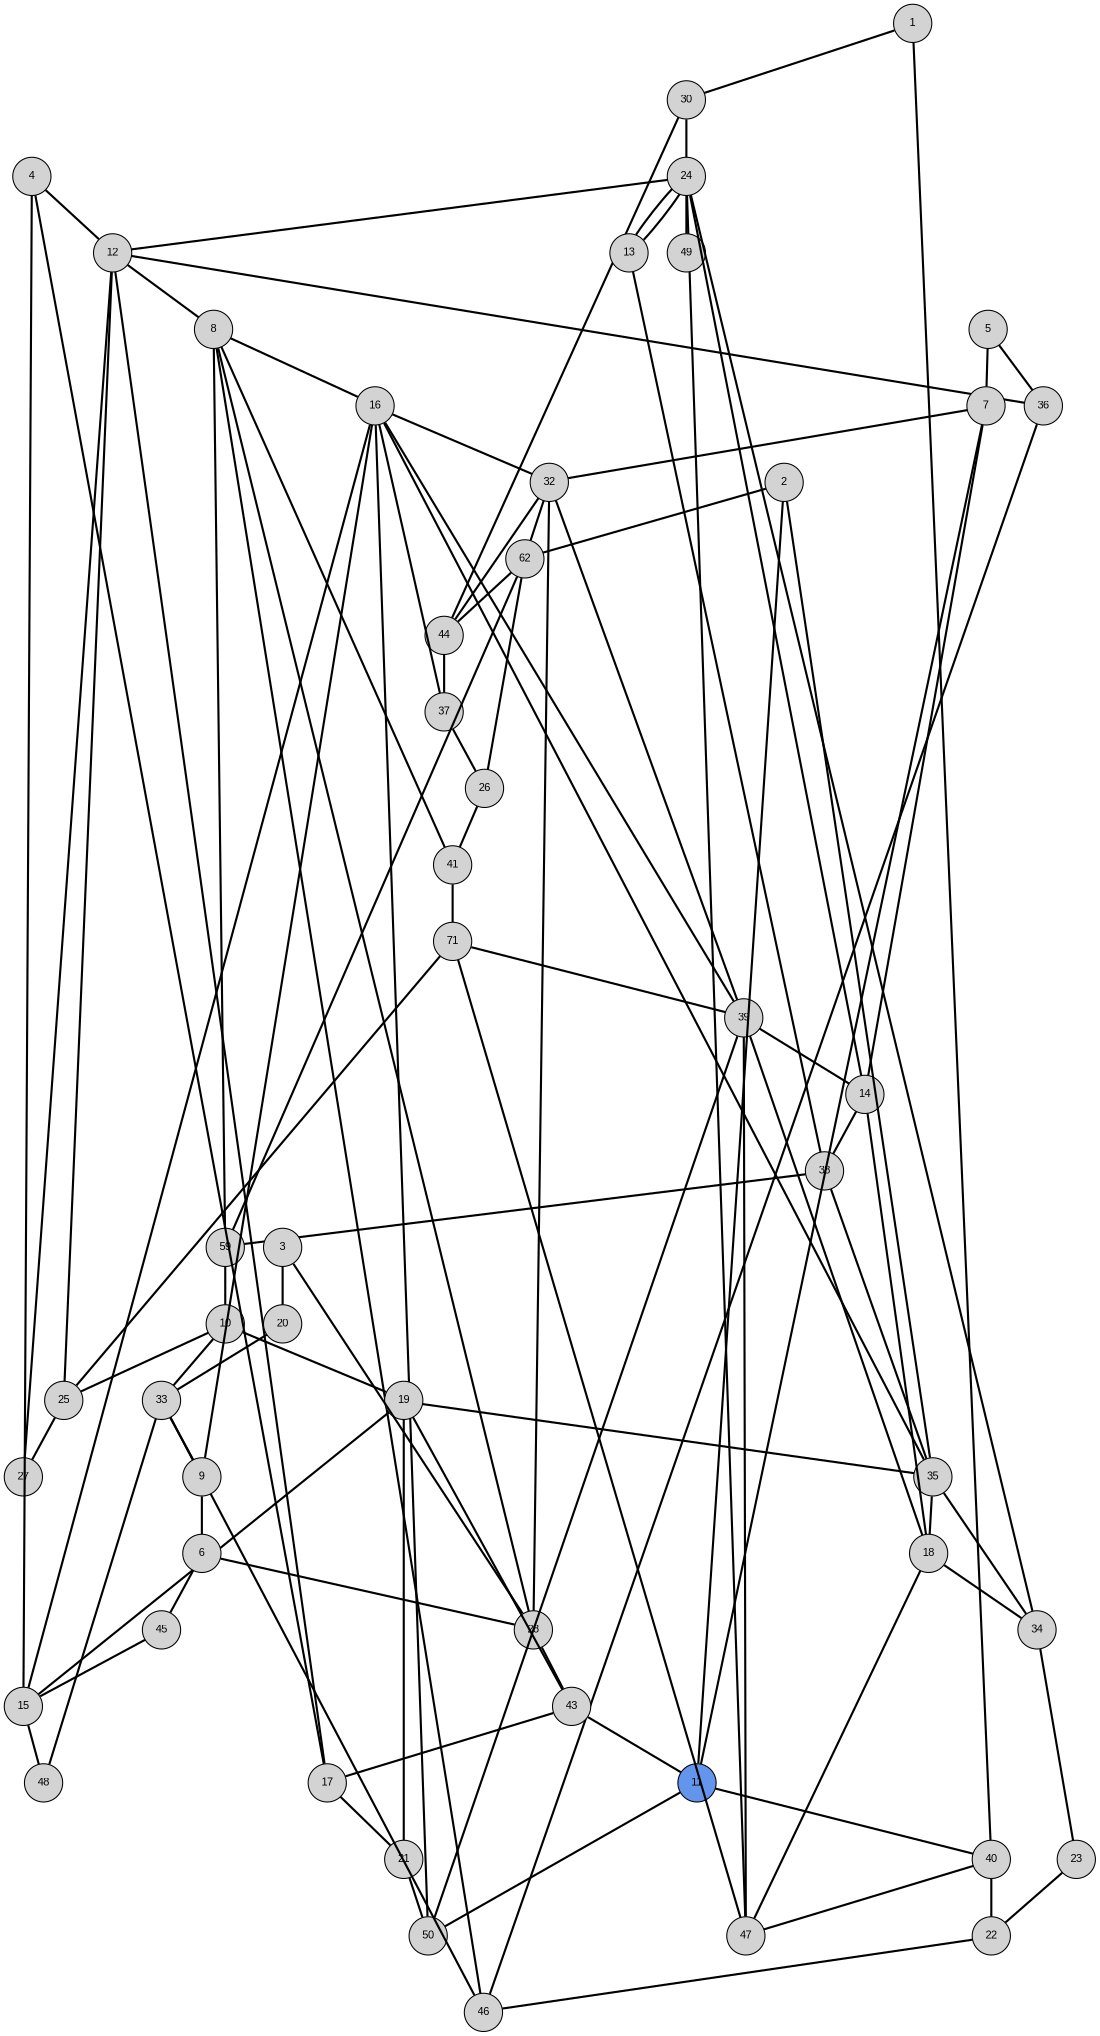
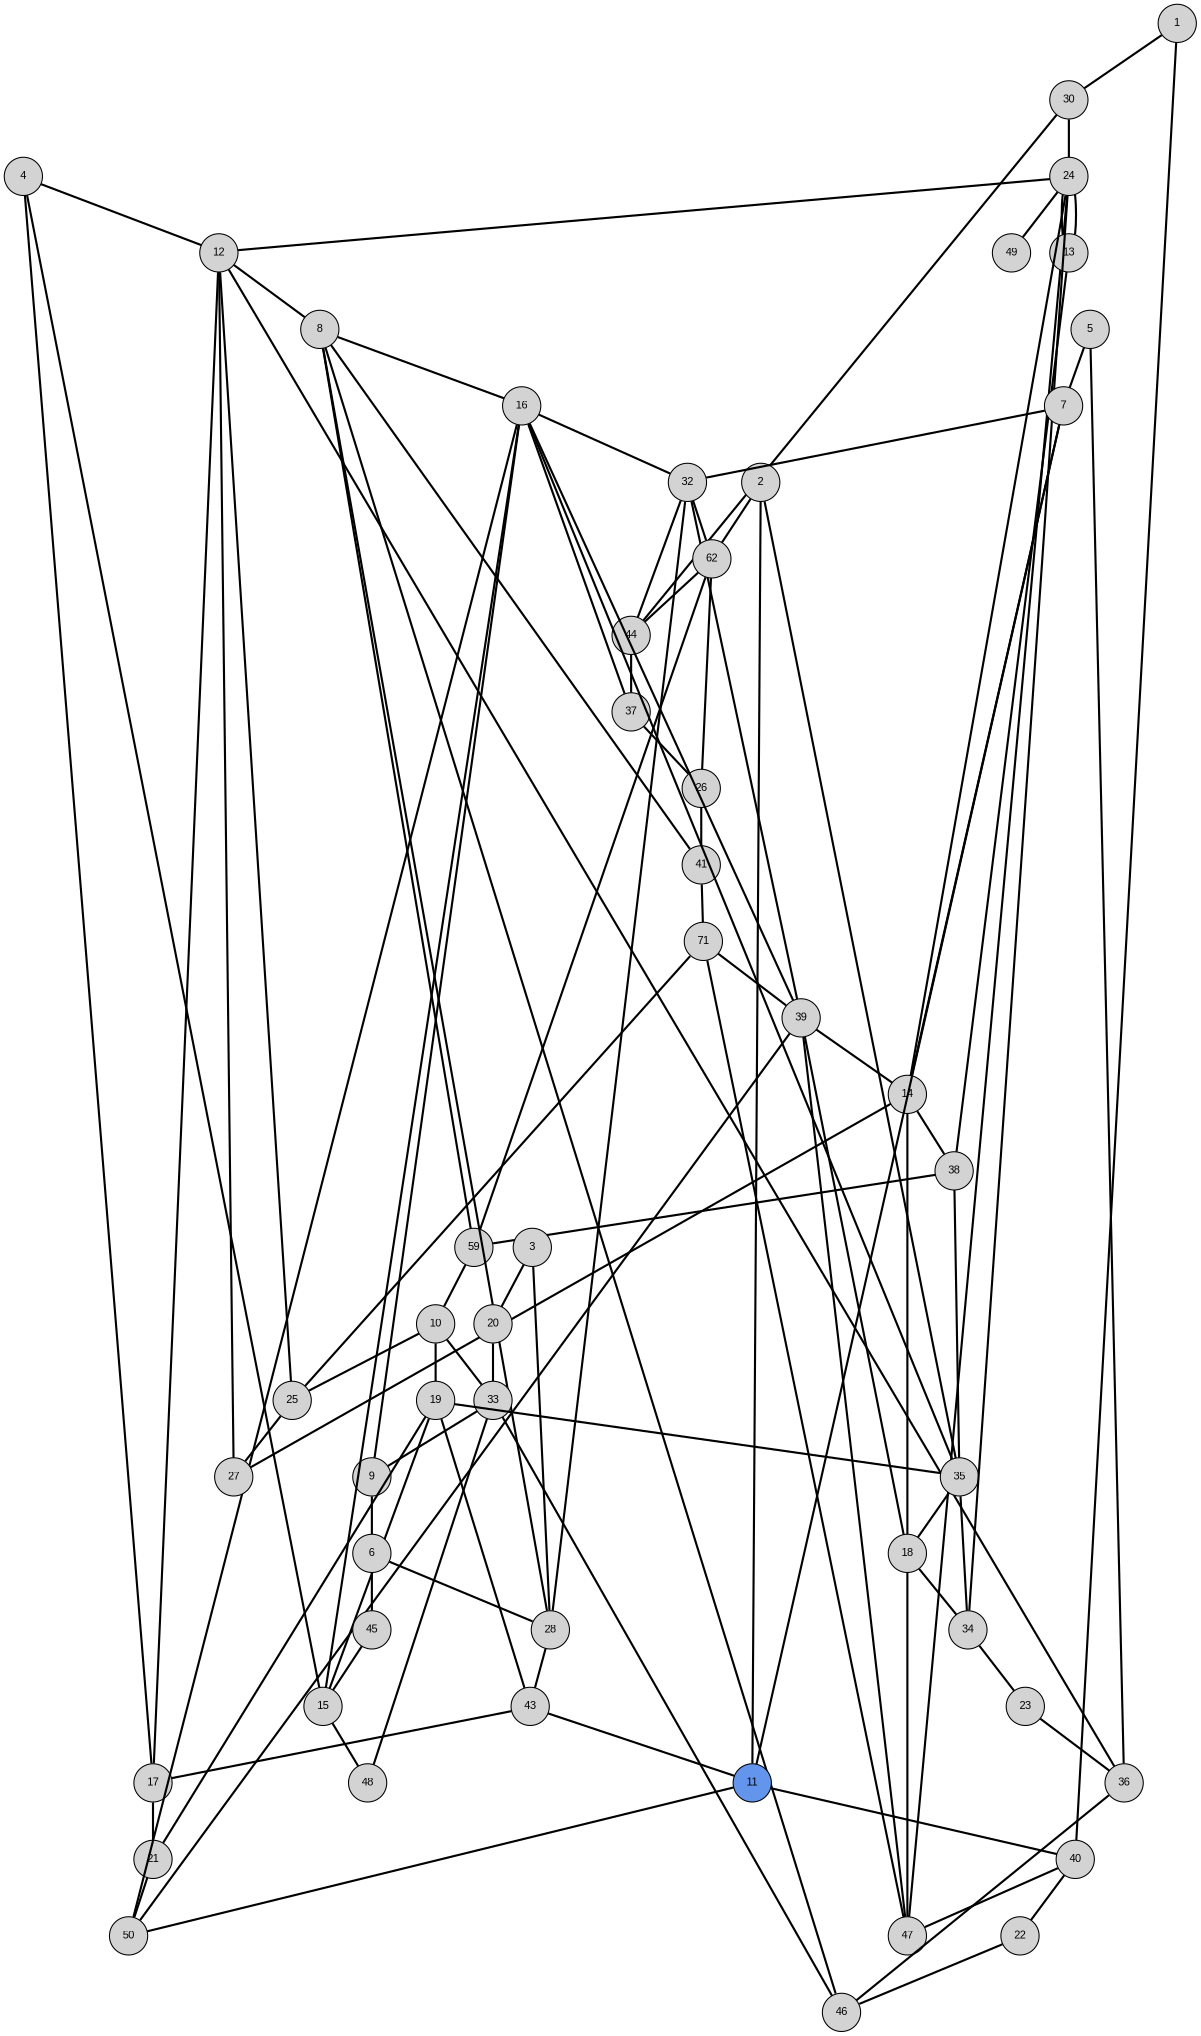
edge "14" -- "27": added
edge "23" -- "22": now "23" -- "36"
